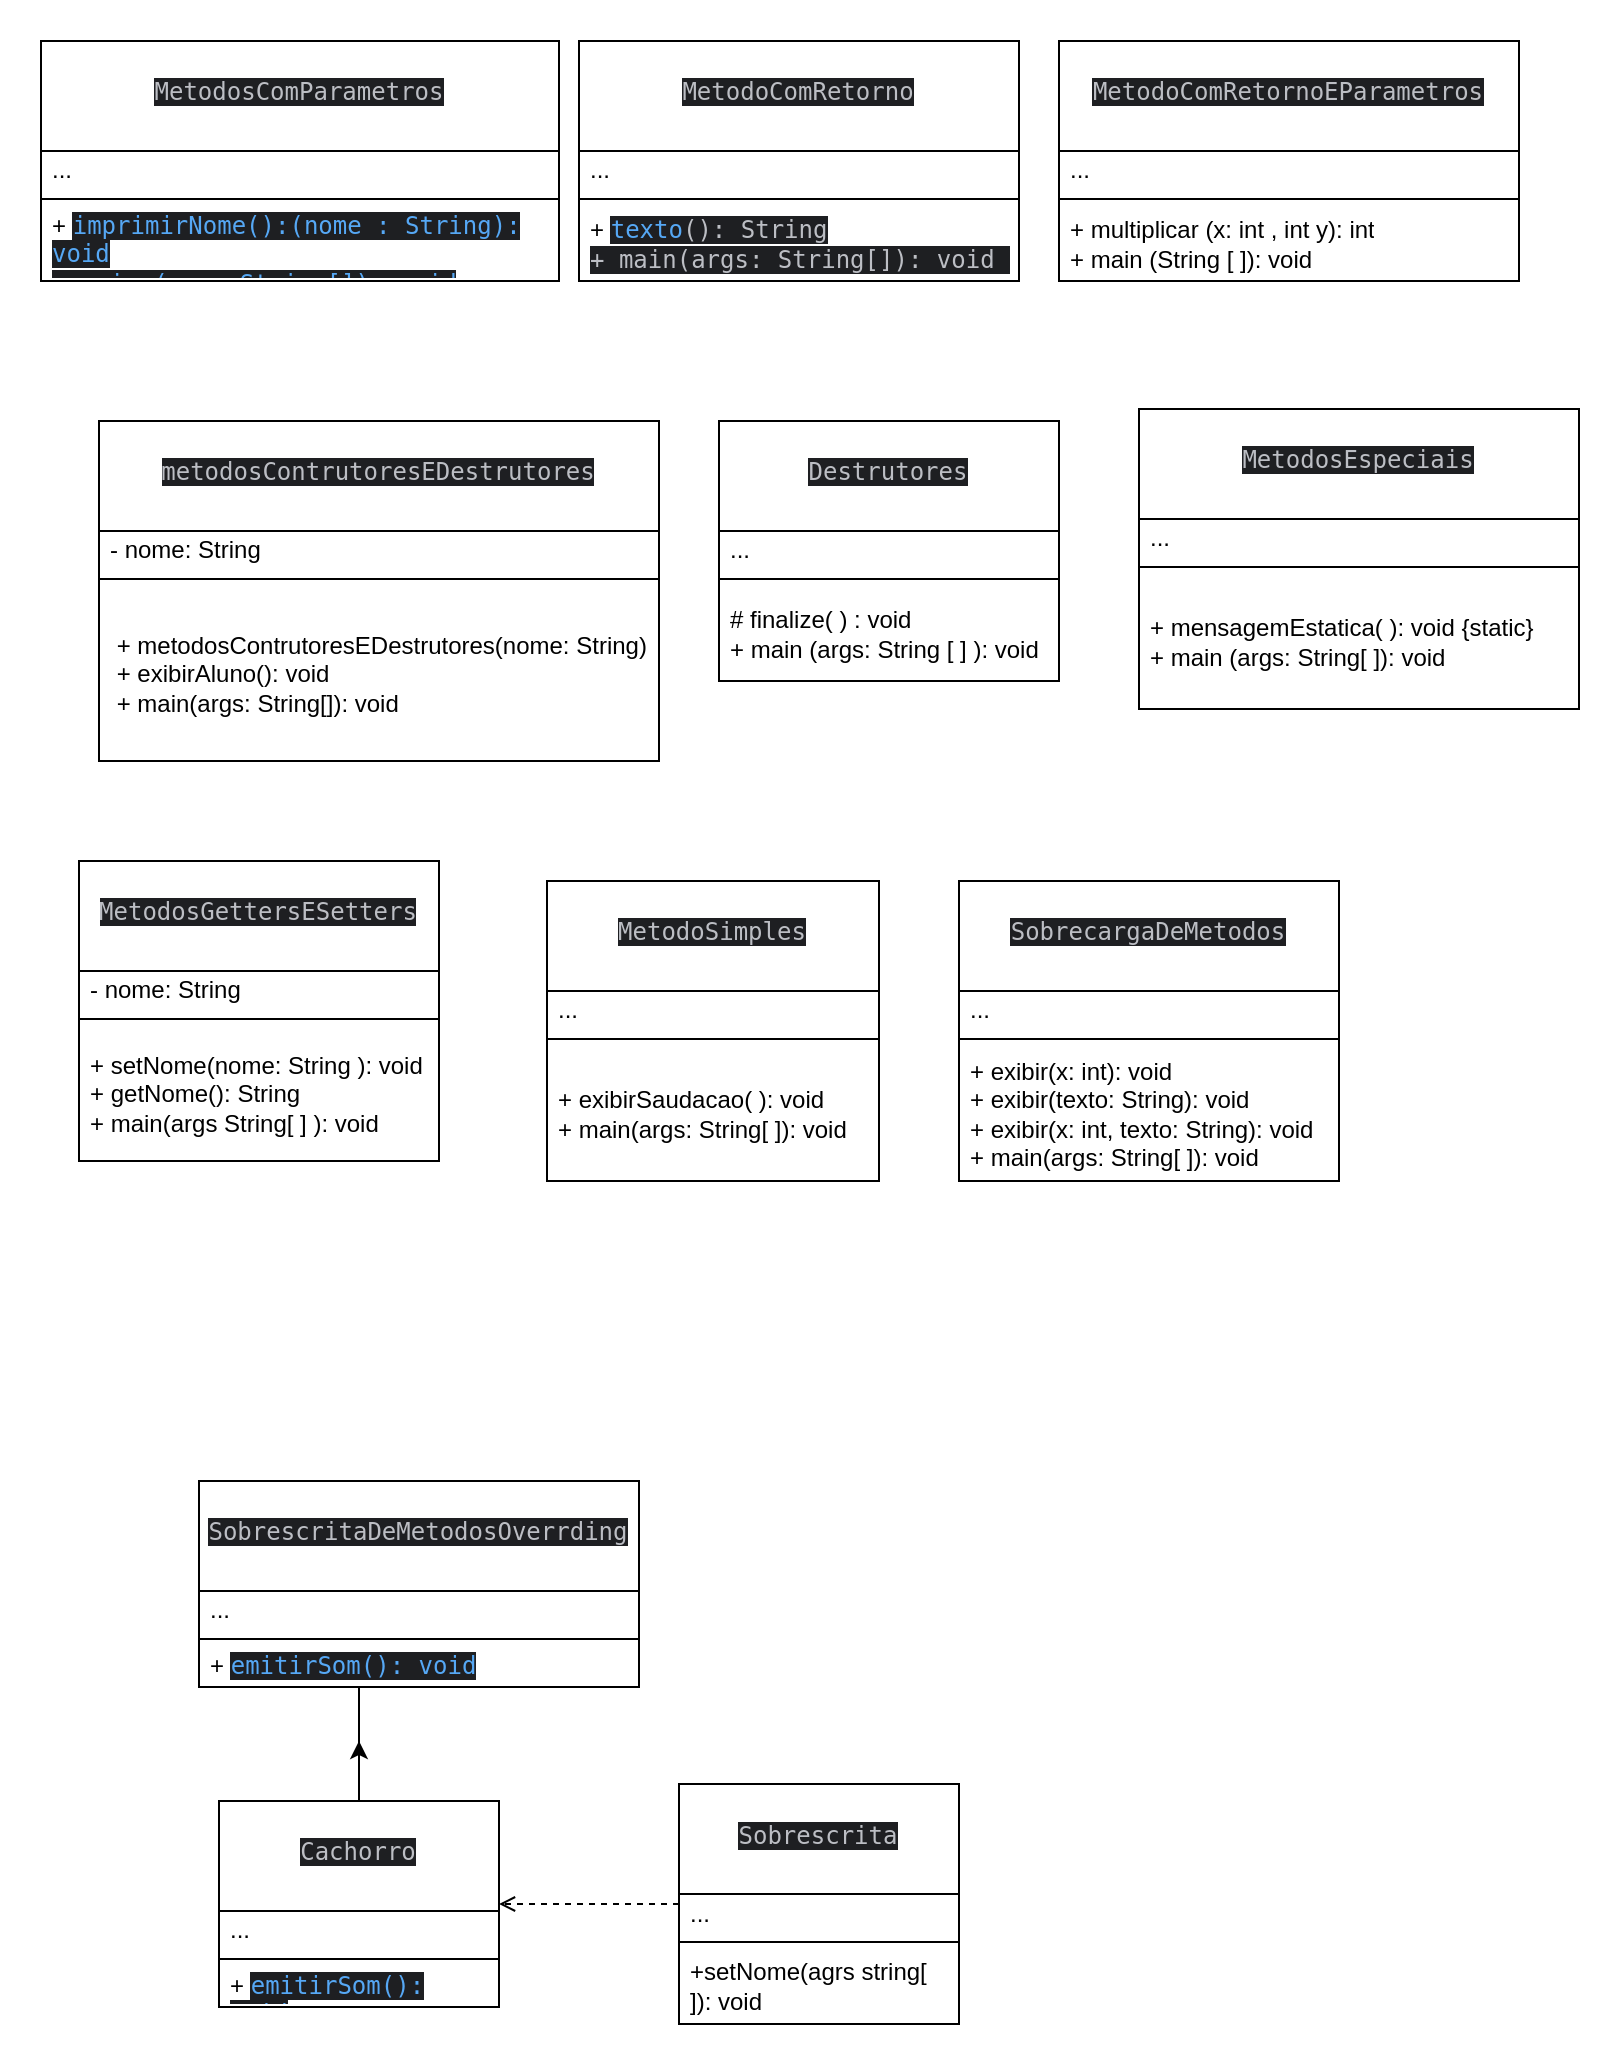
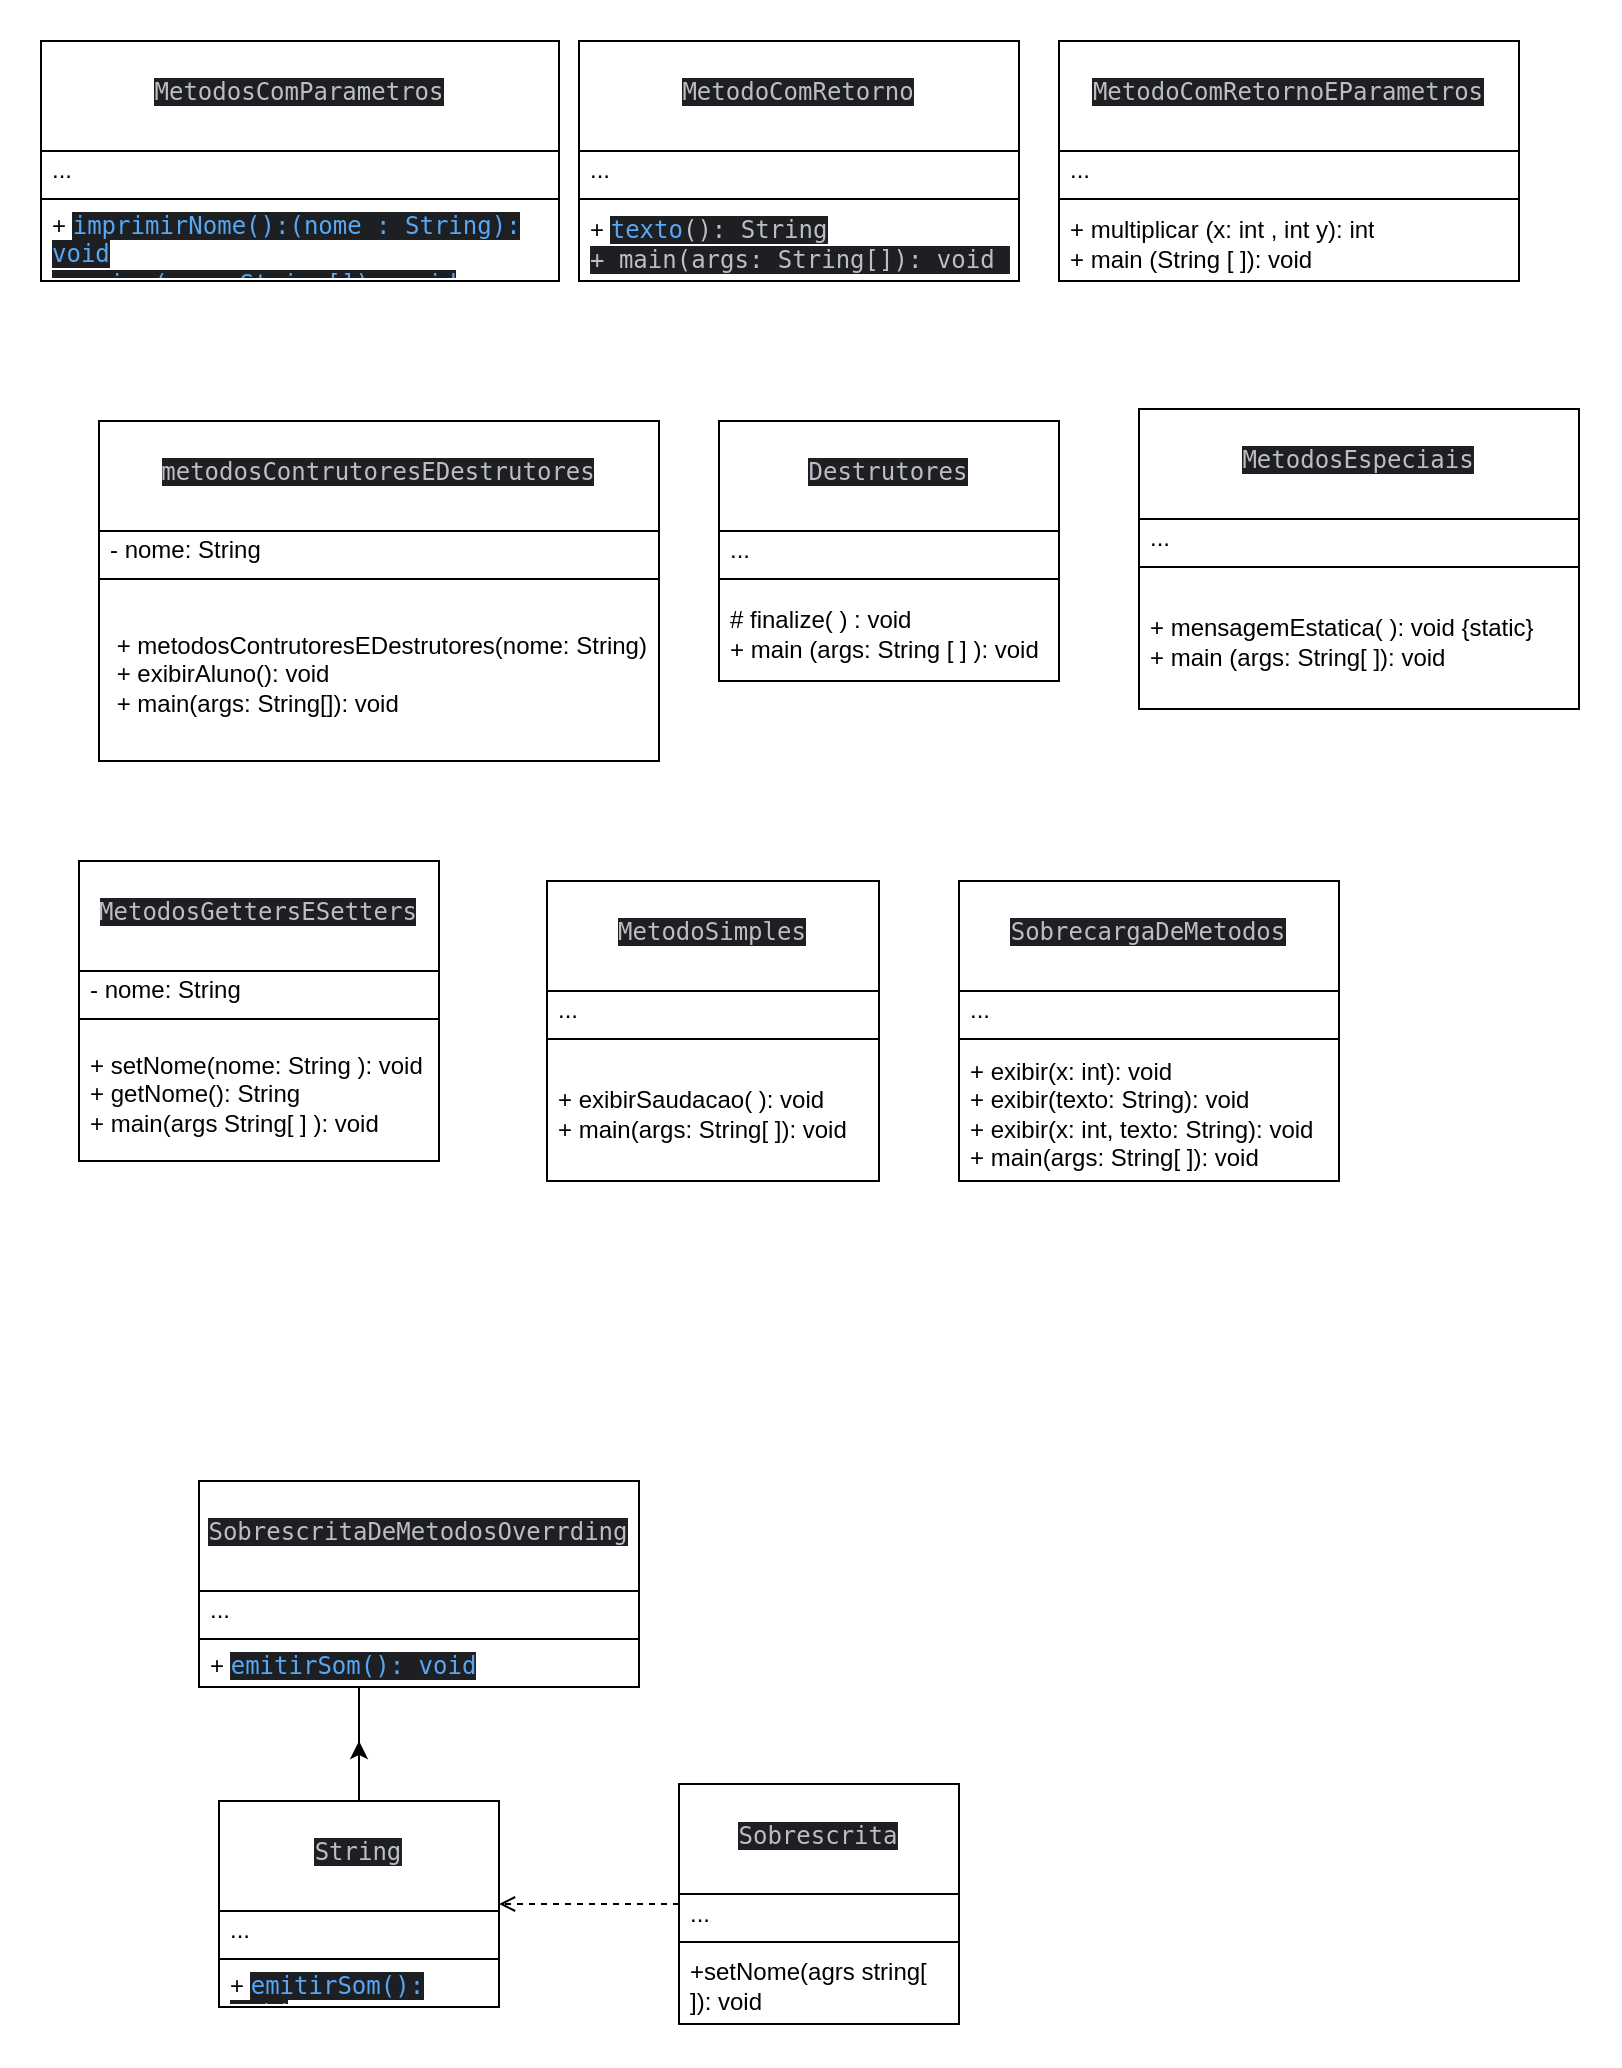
node "Cachorro": label "Cachorro" -> "String"
